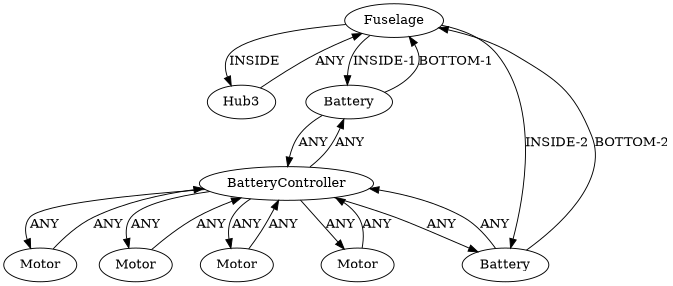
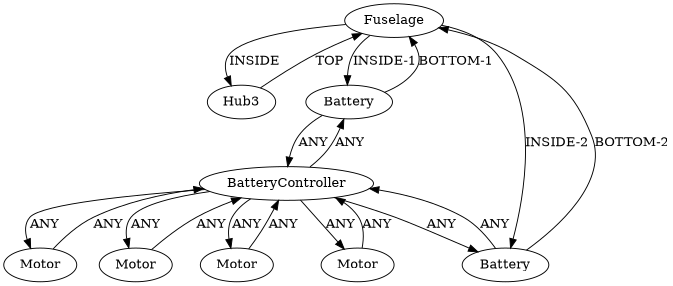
edge "Hub3" -> "Fuselage": label "ANY" -> "TOP"
